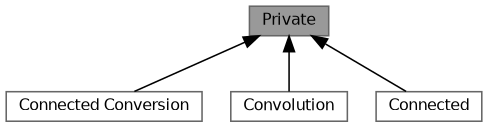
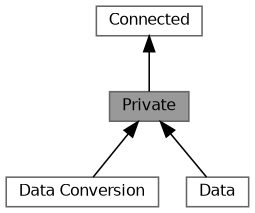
edge "Connected" -> "Private": reversed
node "Connected Conversion": label "Connected Conversion" -> "Data Conversion"
node "Convolution": label "Convolution" -> "Data"
